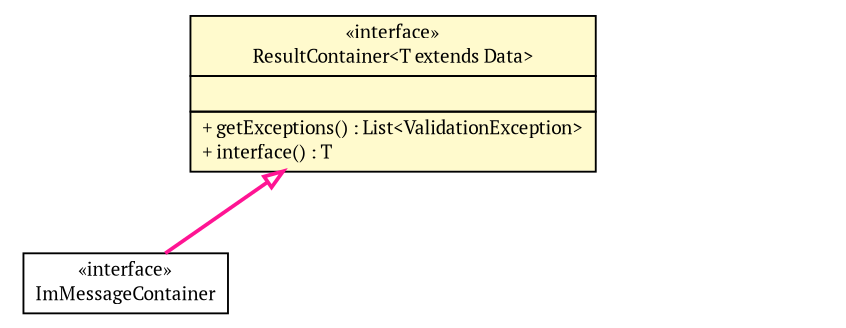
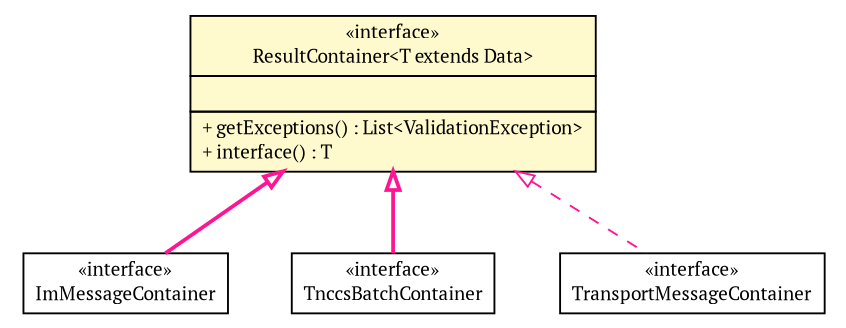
node "TnccsBatchContainer": added
node "TransportMessageContainer": added
